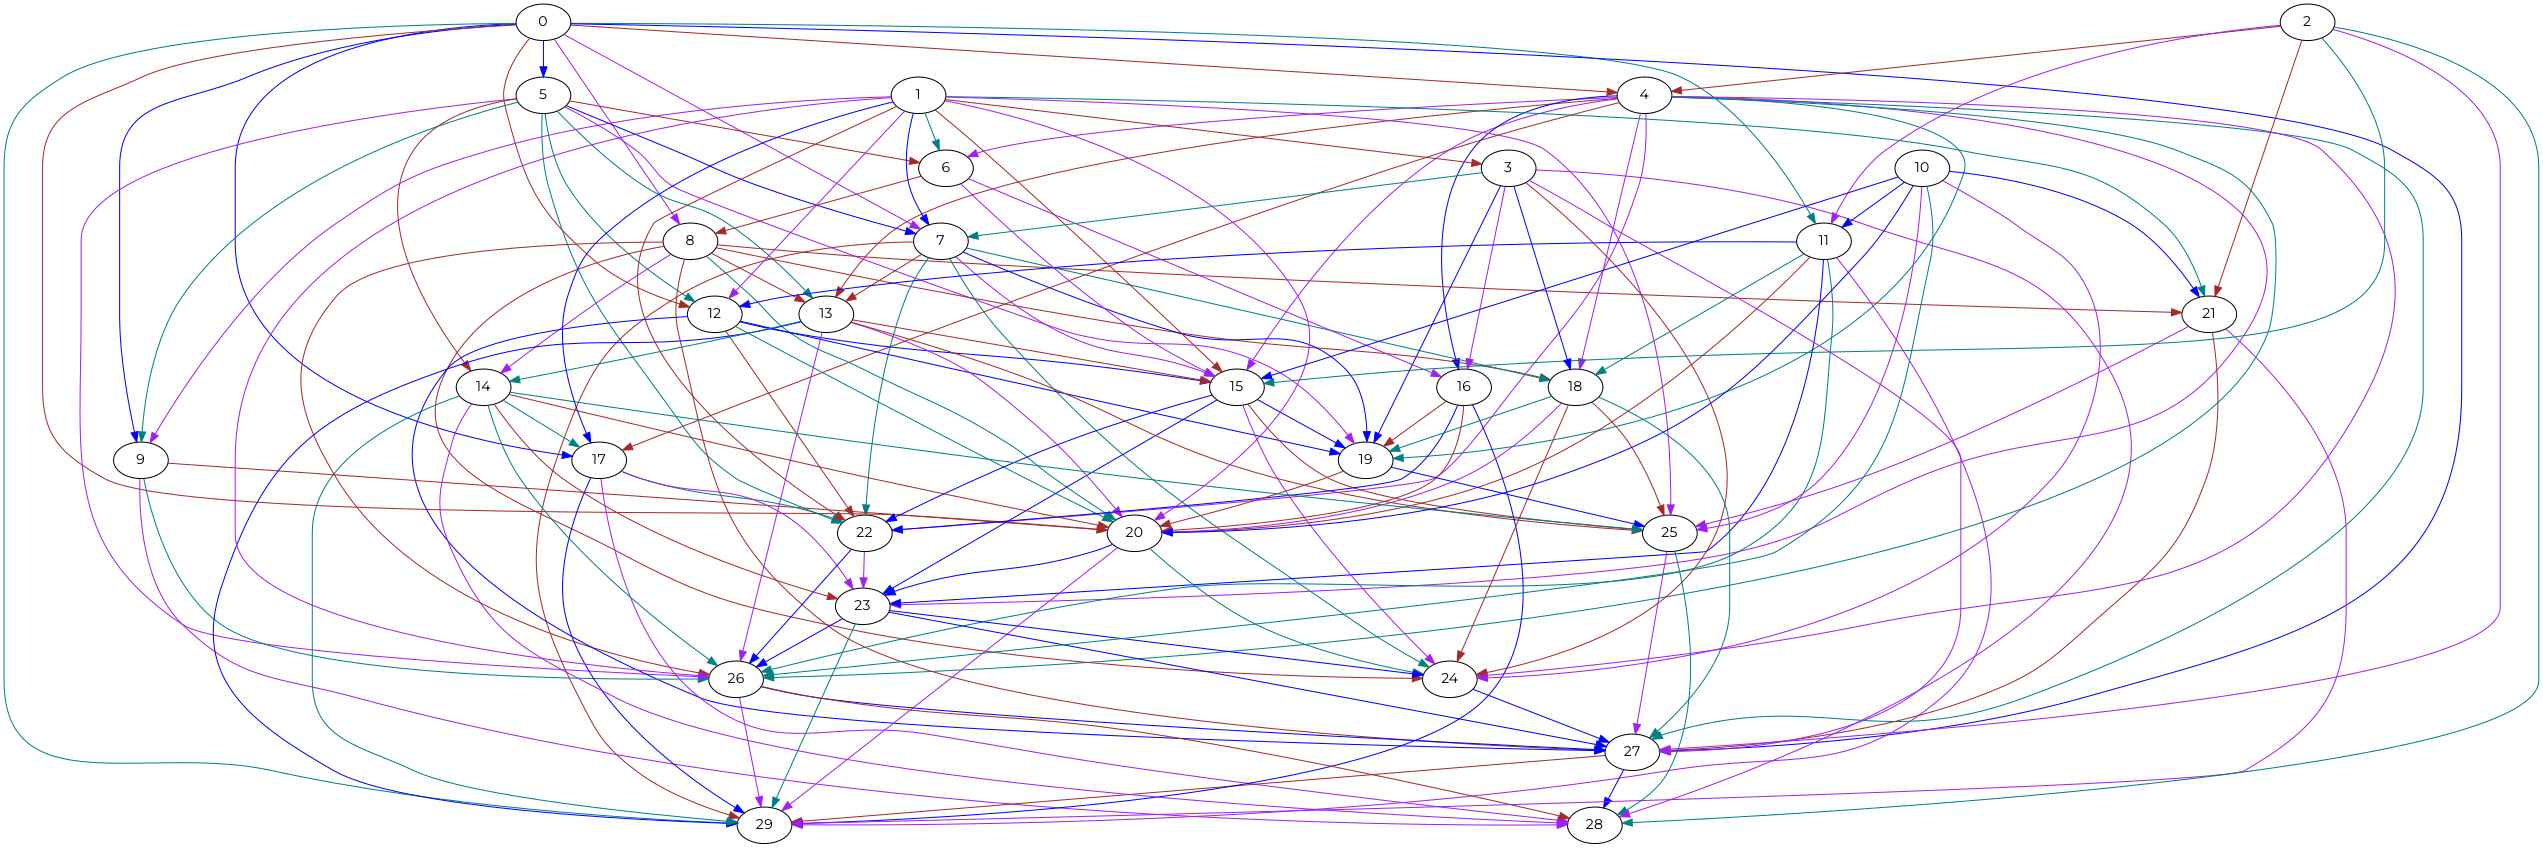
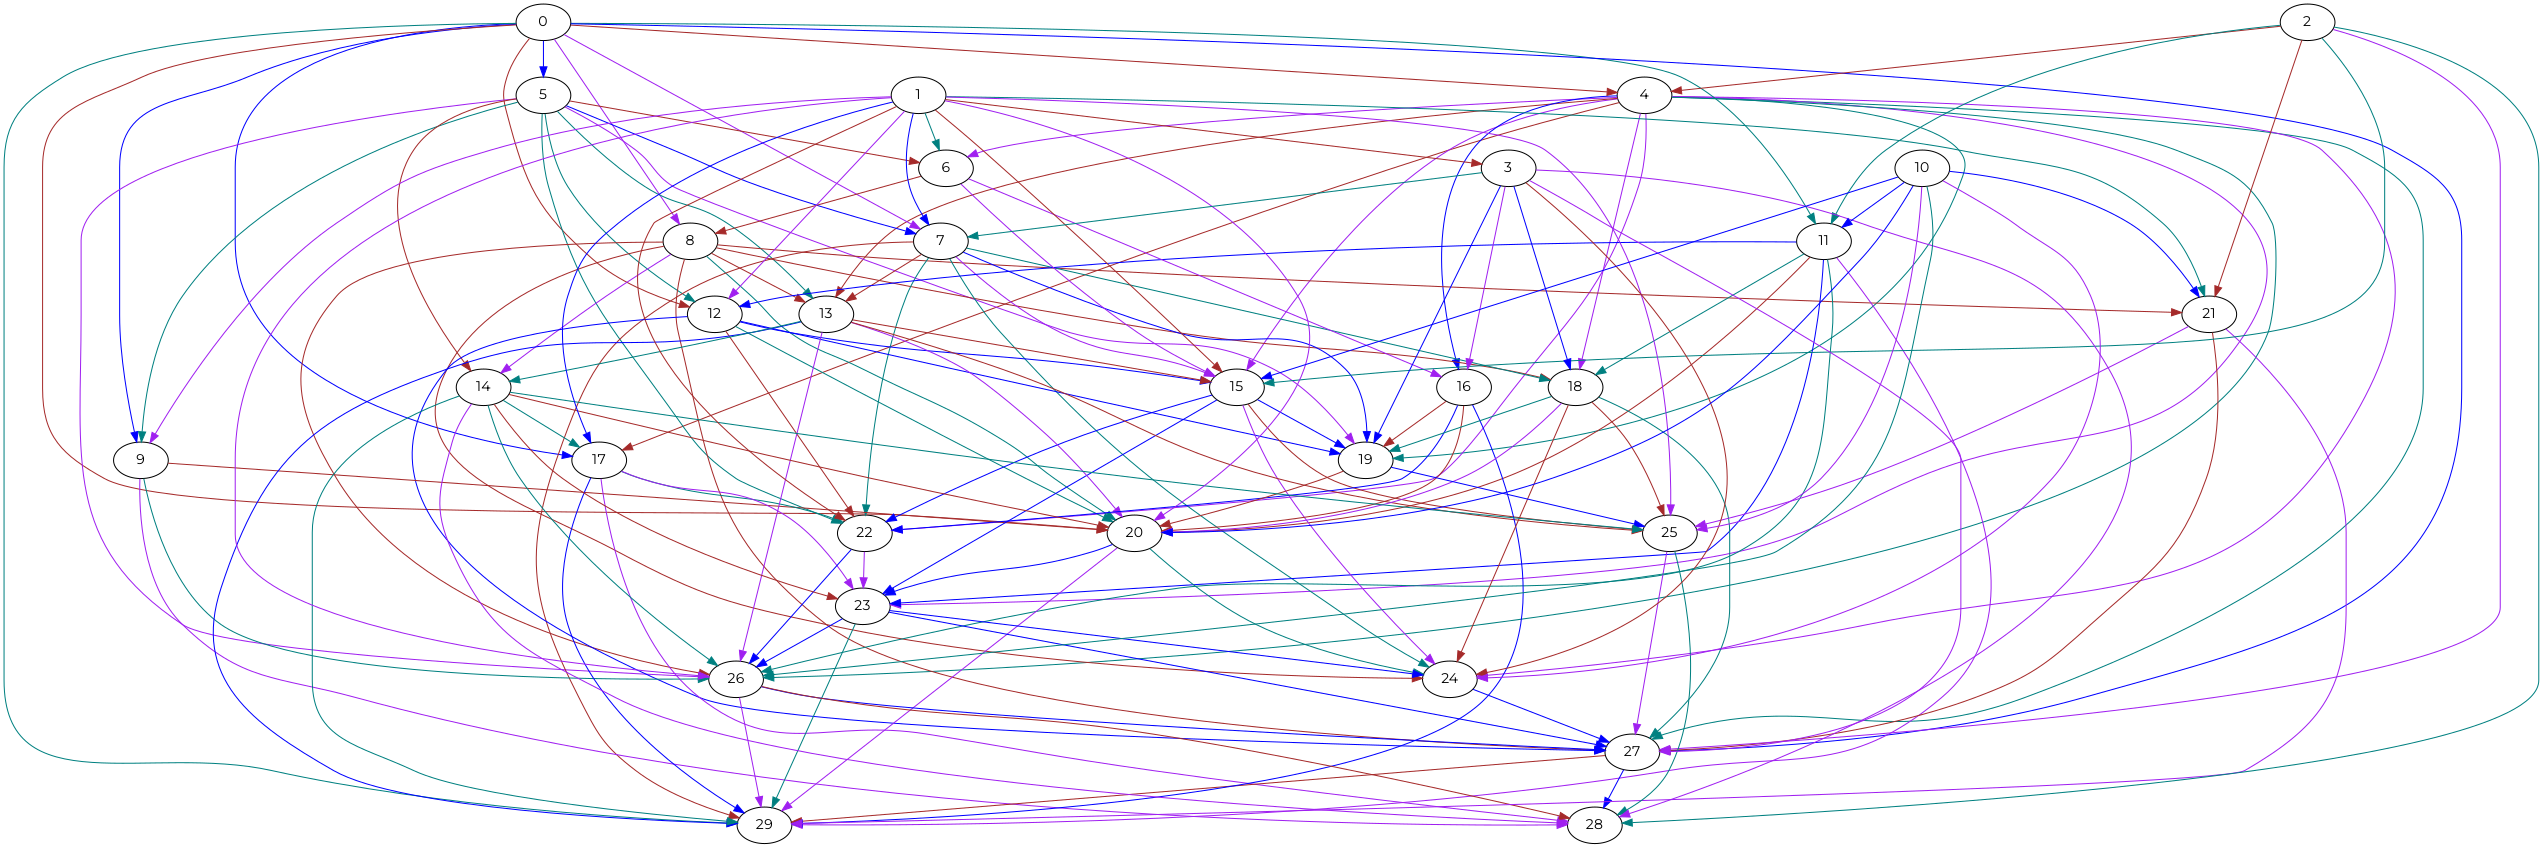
edge "2" -> "11": color purple -> teal
